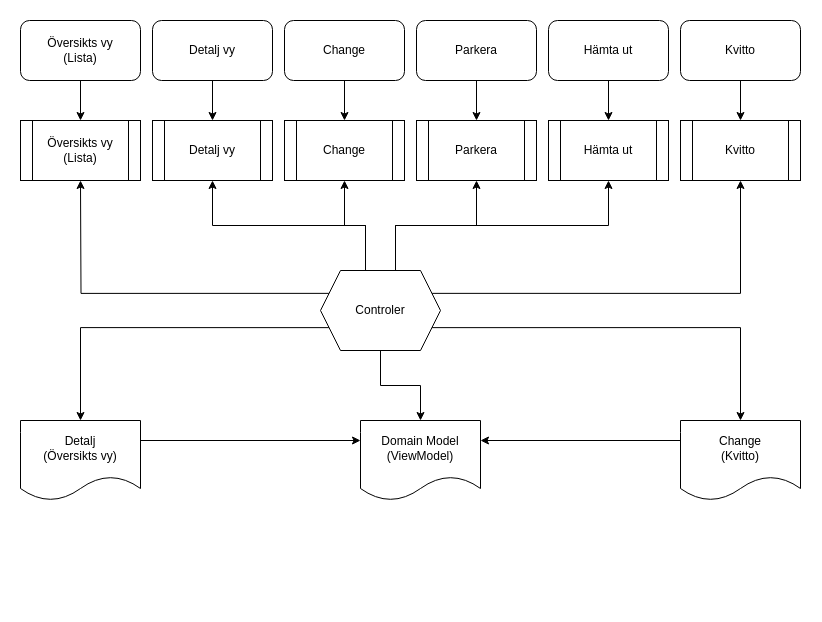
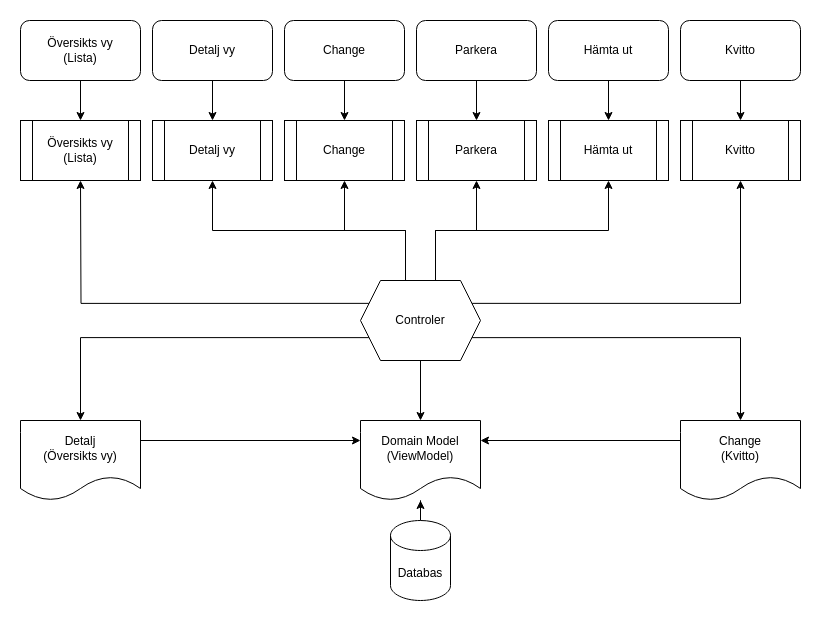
node "Controler": moved (381, 311) -> (421, 321)
edge "Databas" -> "Domain Model (ViewModel)": added
node "Databas": added
